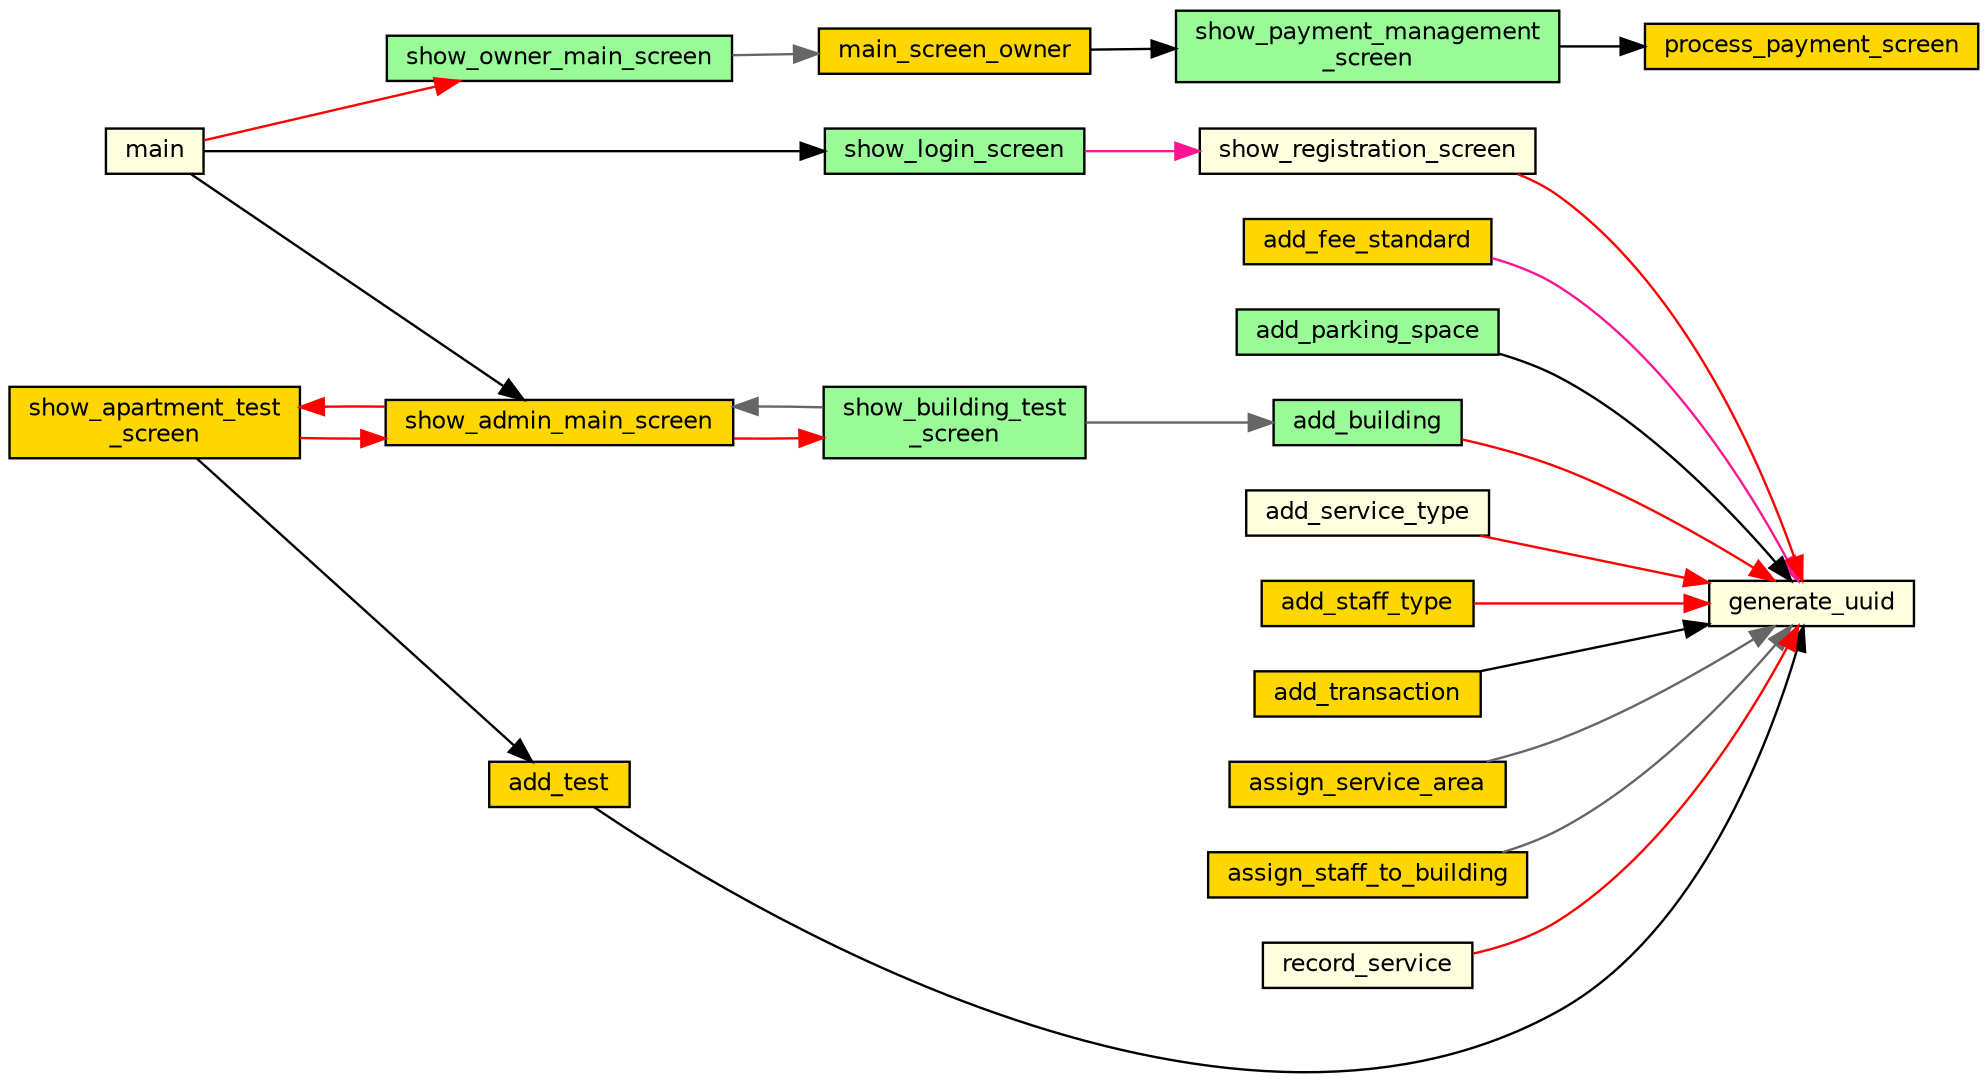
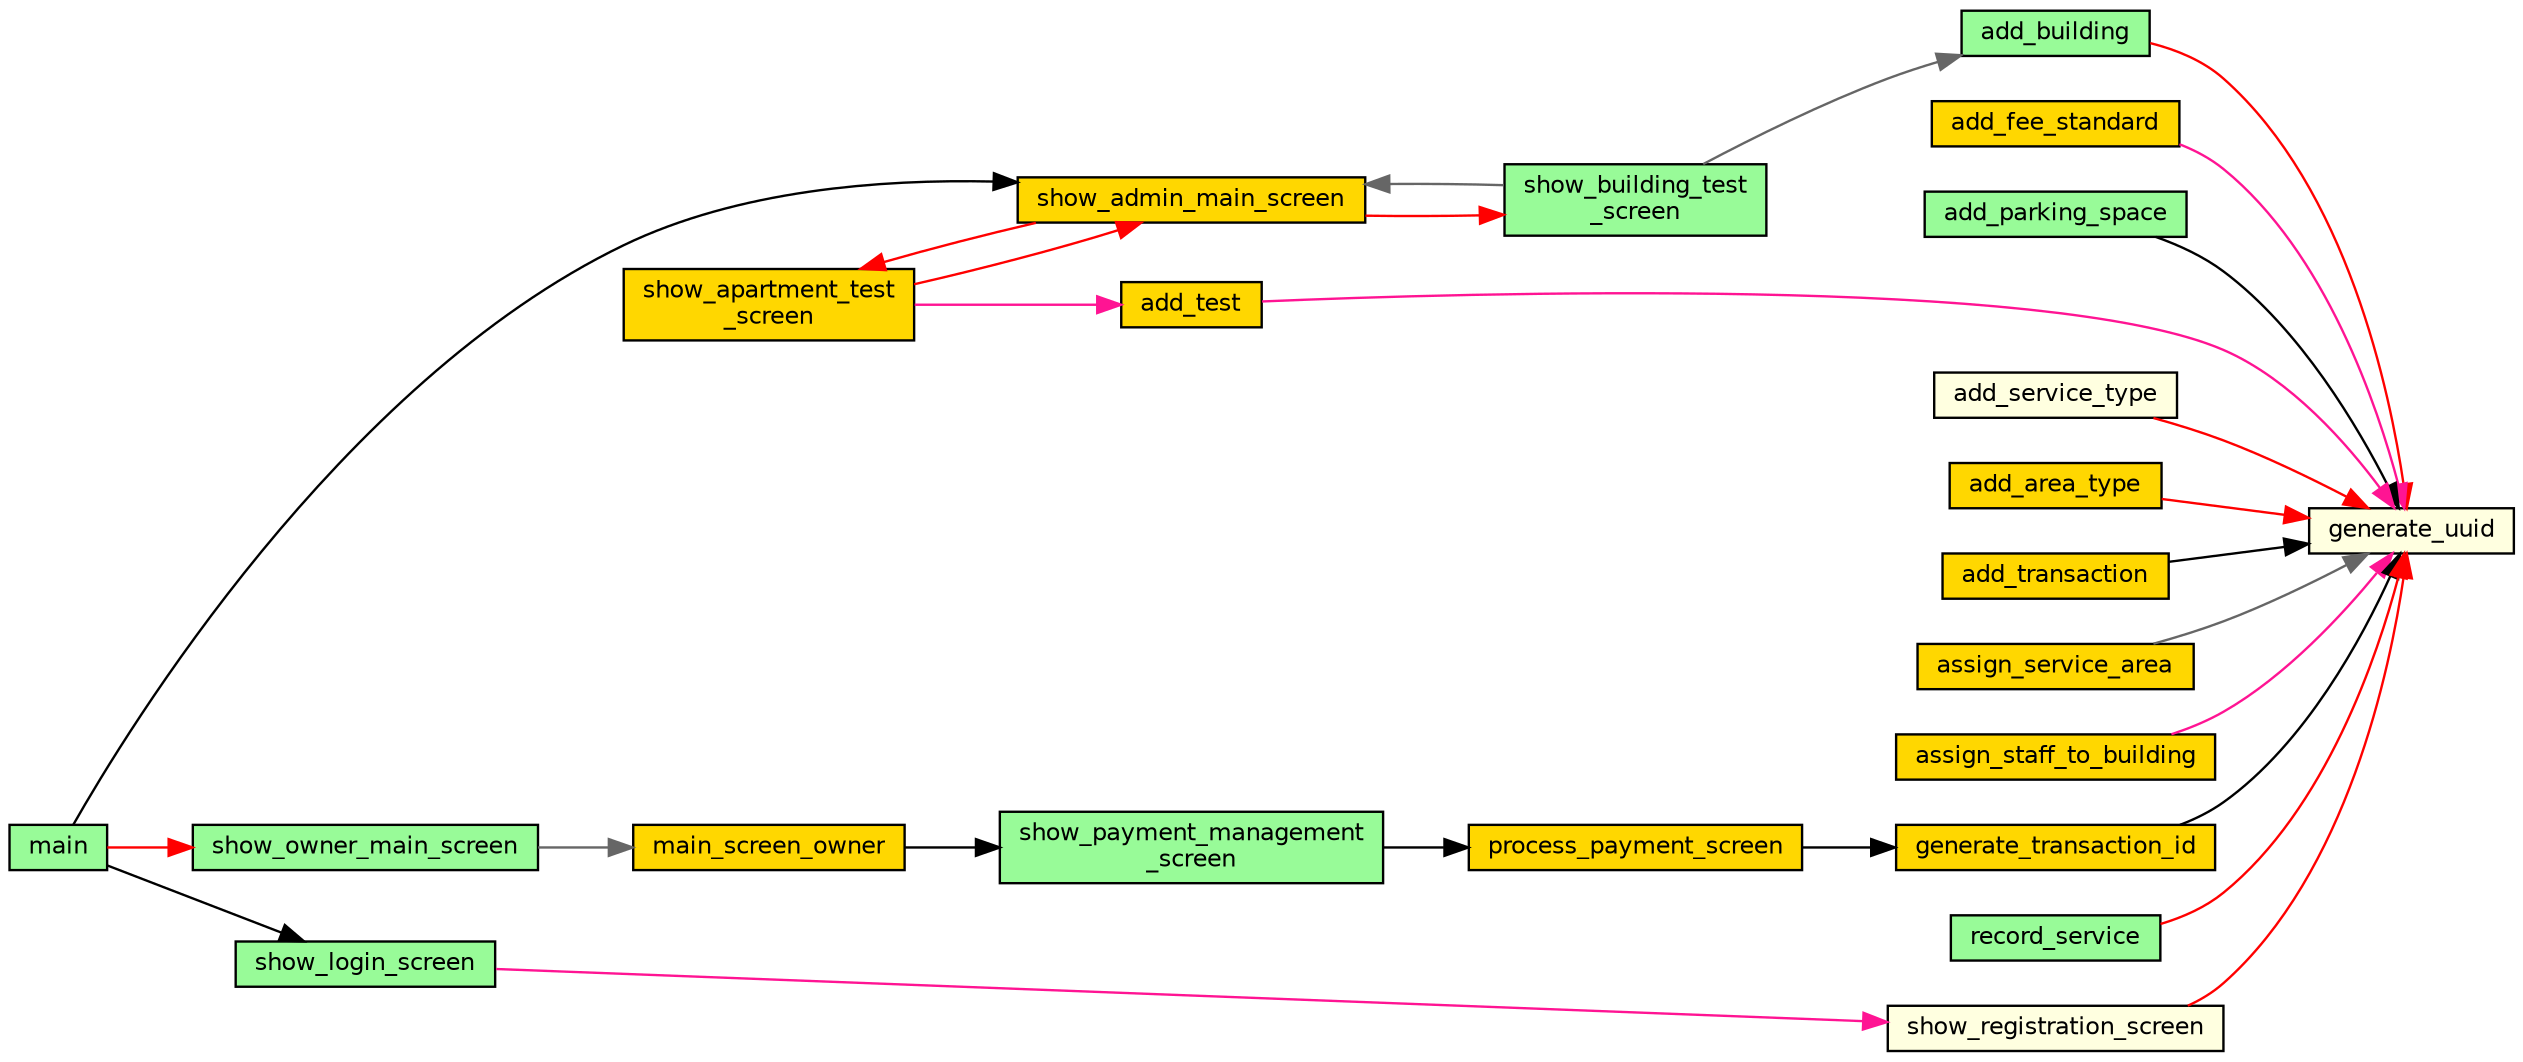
node "main": fillcolor lightyellow -> palegreen
edge "show_apartment_test _screen" -> "add_test": color black -> deeppink
node "add_staff_type": label "add_staff_type" -> "add_area_type"
edge "assign_staff_to_building" -> "generate_uuid": color gray40 -> deeppink
node "generate_transaction_id": added
node "record_service": fillcolor lightyellow -> palegreen
edge "add_test" -> "generate_uuid": color black -> deeppink
